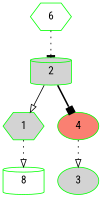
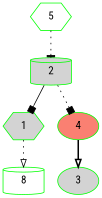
node "6": label "6" -> "5"
edge "2" -> "1": arrowhead onormal -> box
edge "2" -> "4": style bold -> dotted
edge "4" -> "3": style dotted -> bold
